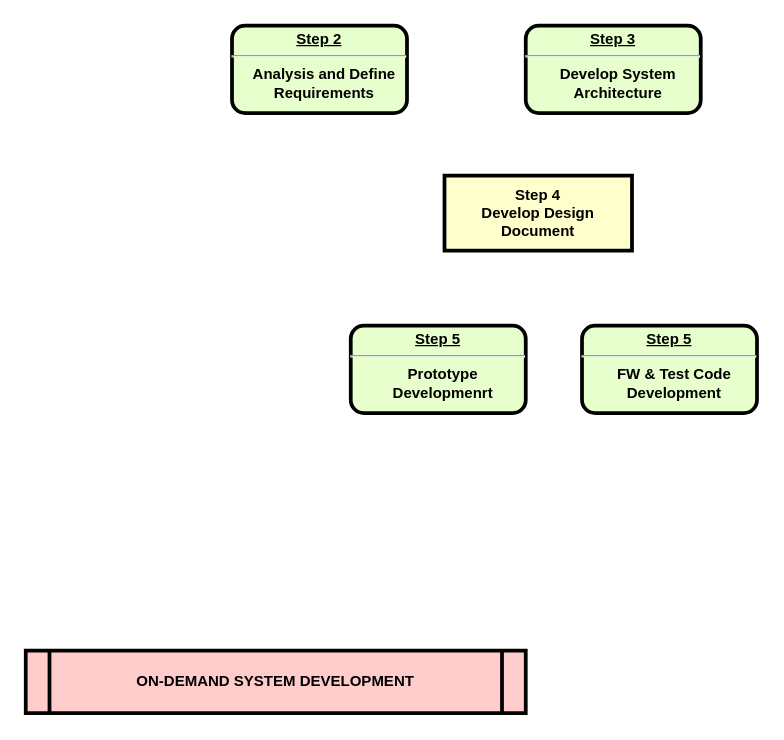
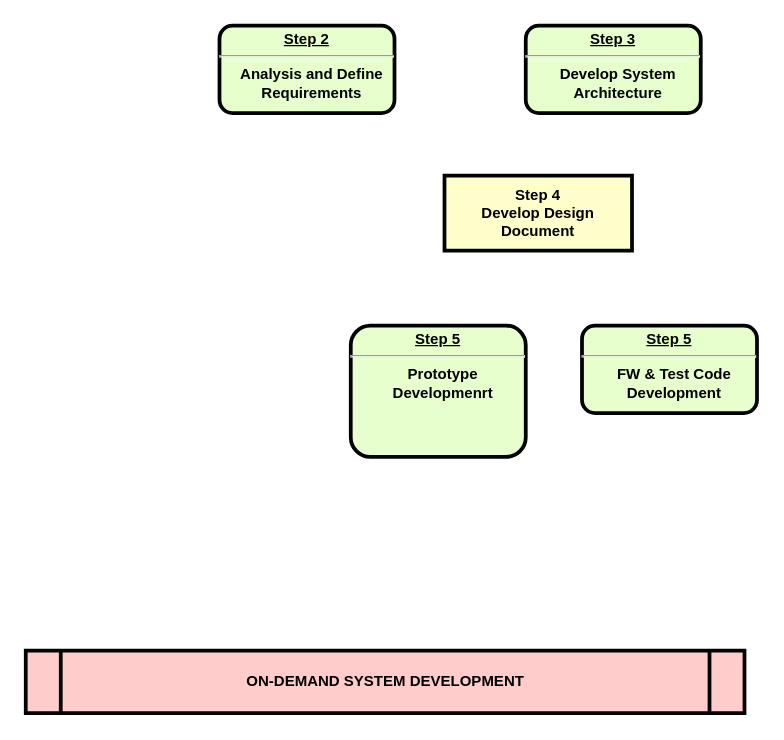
node "Step 2 Analysis and Define Requirements": moved (319, 69) -> (307, 69)
node "Step 5 Prototype Developmenrt": size 175x88 -> 175x131
node "ON-DEMAND SYSTEM DEVELOPMENT": size 500x63 -> 719x63
